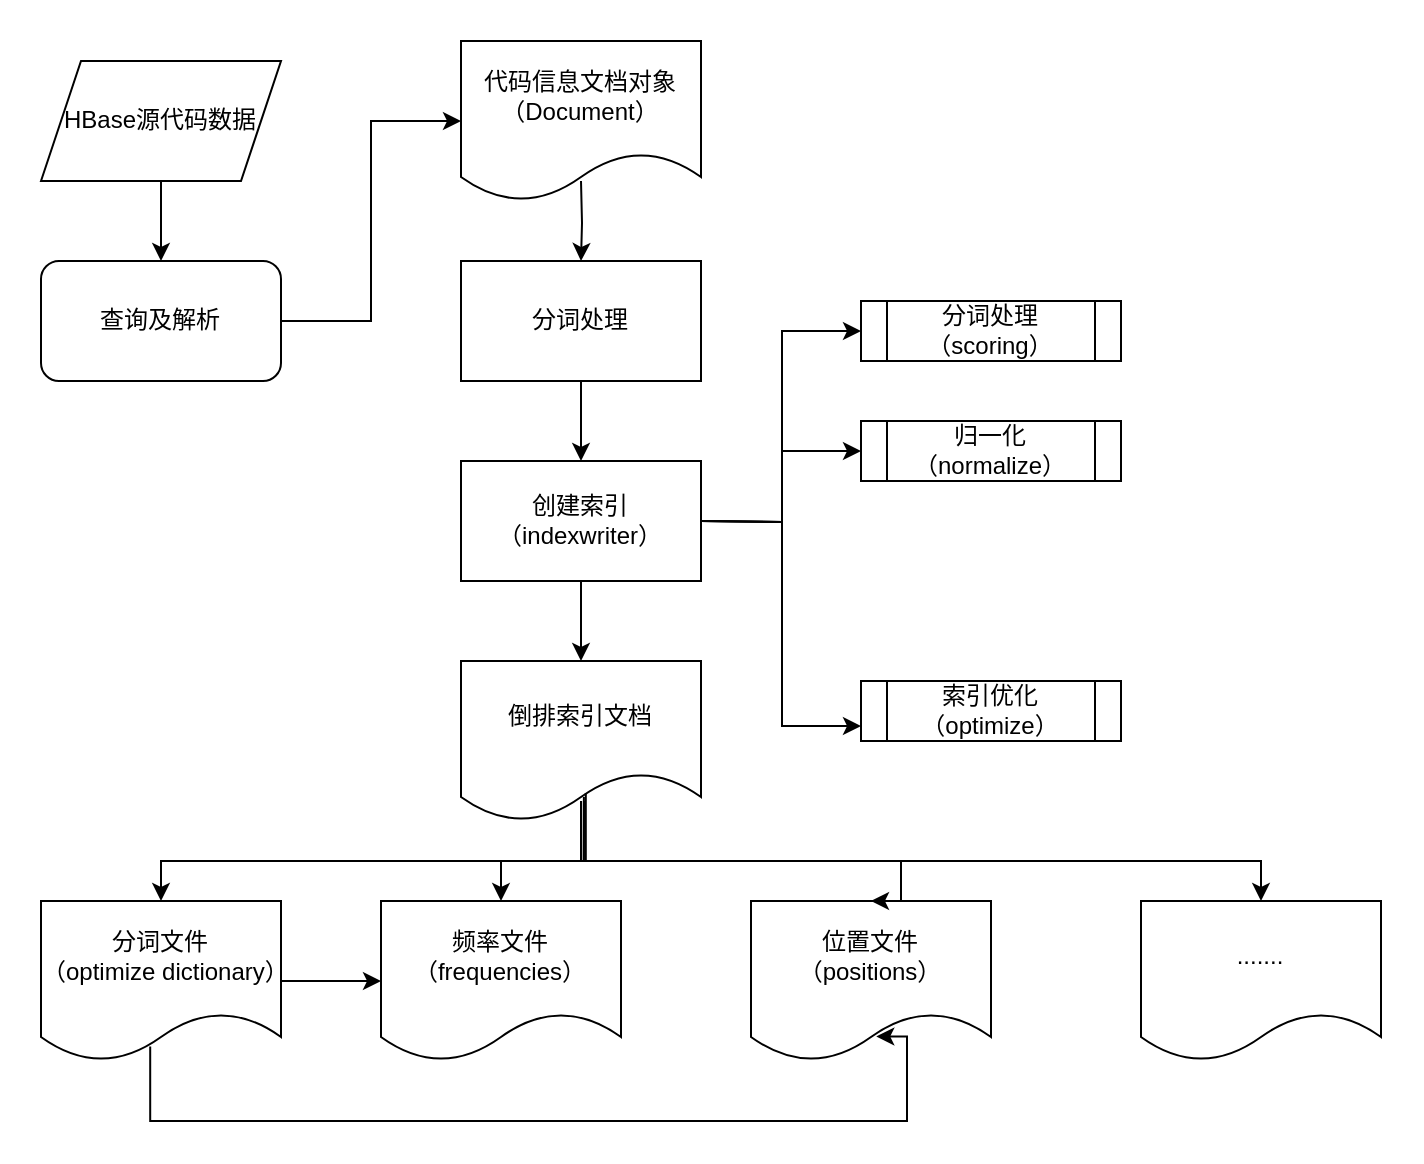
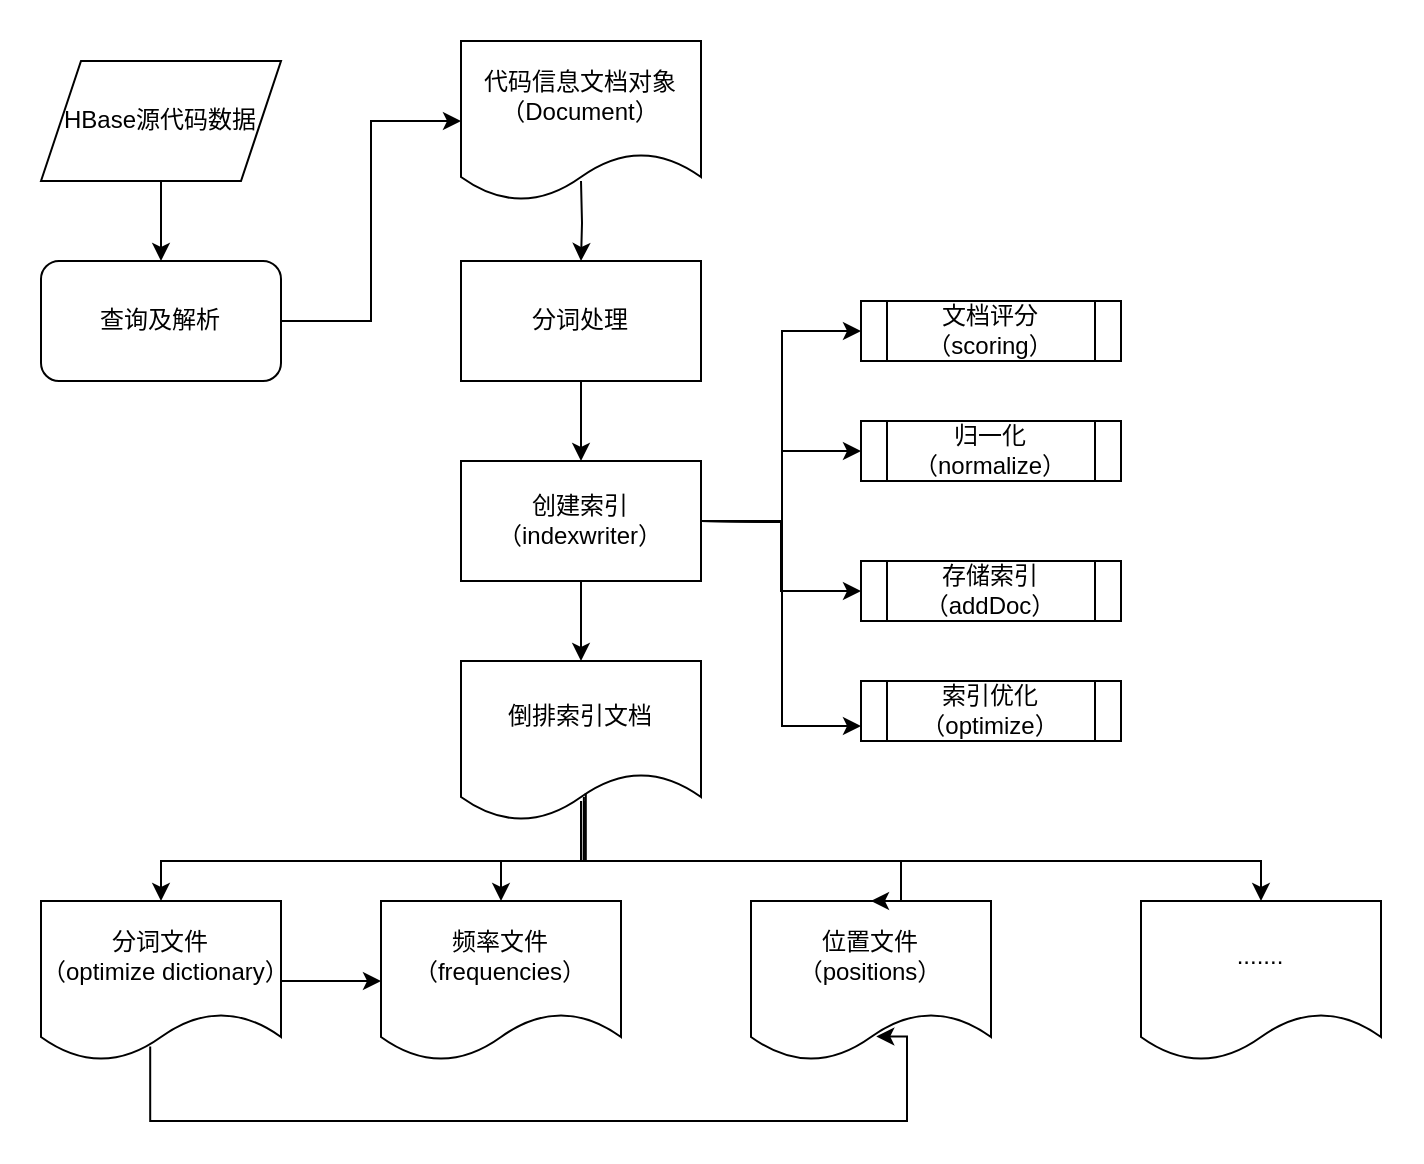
node "分词处理（scoring）": label "分词处理（scoring）" -> "文档评分（scoring）"
edge "创建索引 （indexwriter）" -> "存储索引 （addDoc）": added
node "存储索引 （addDoc）": added
